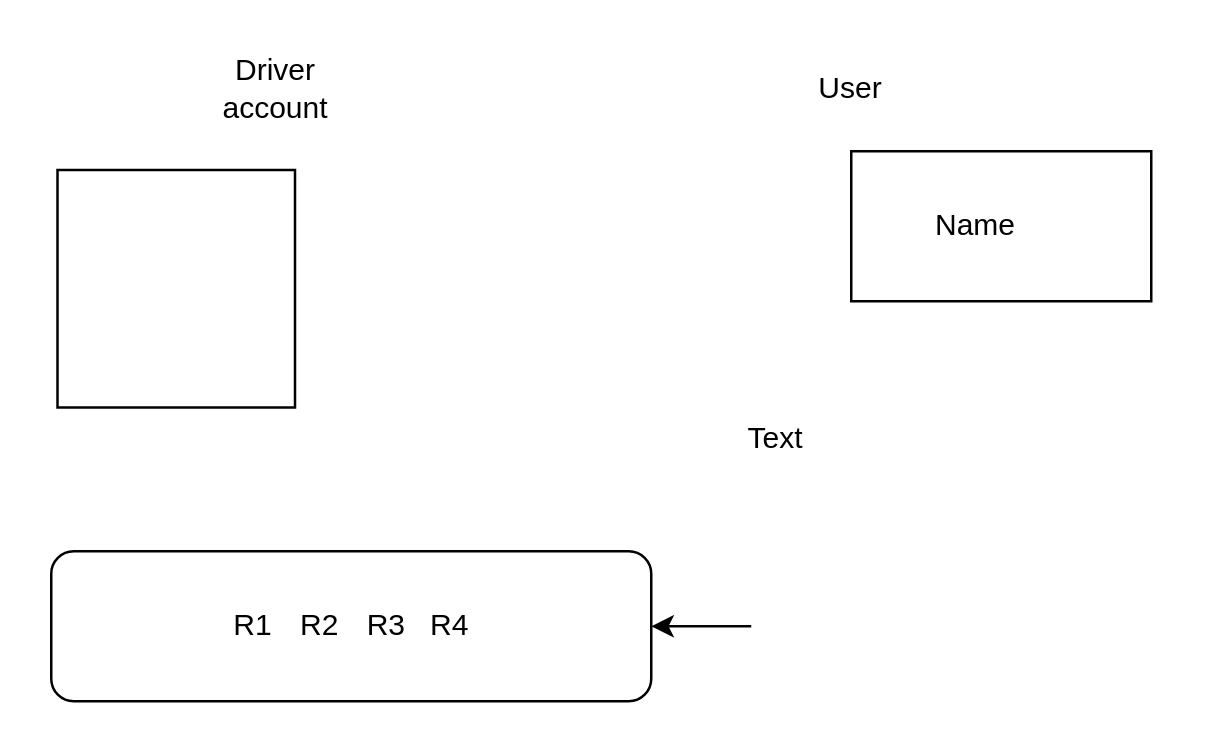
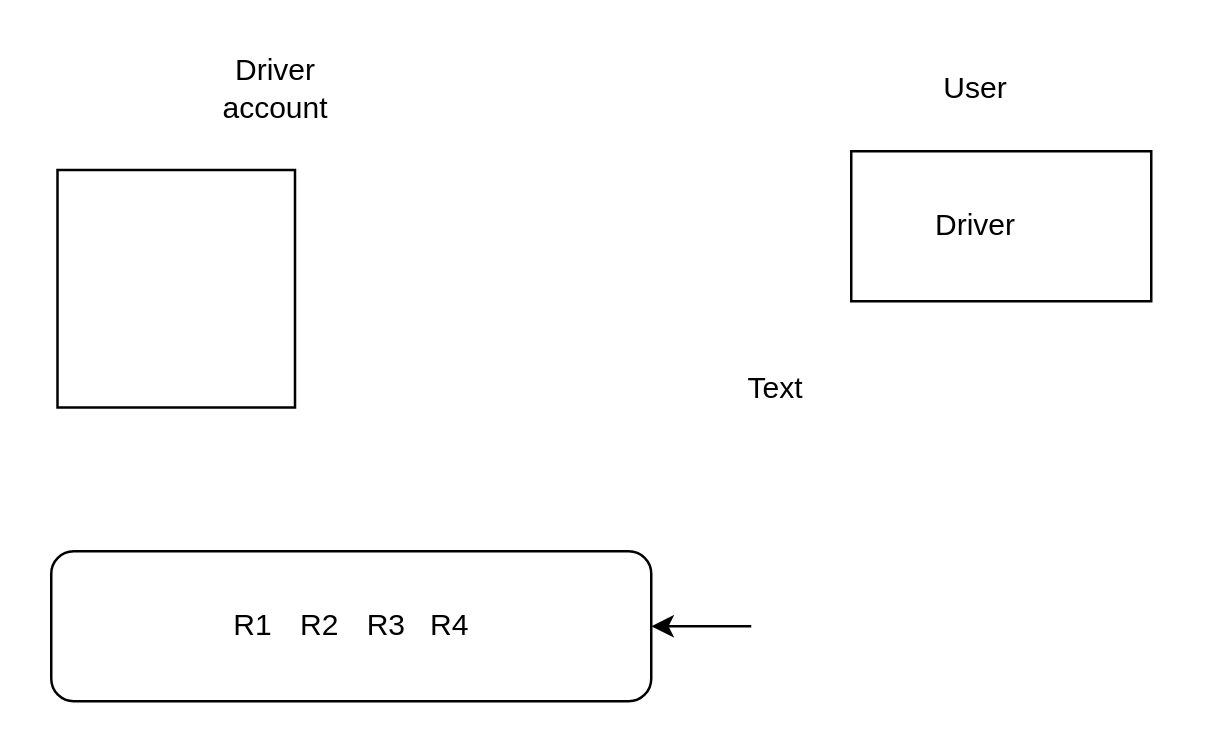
node "User": moved (851, 89) -> (976, 89)
node "Name": label "Name" -> "Driver"
node "Text": moved (776, 439) -> (776, 389)
